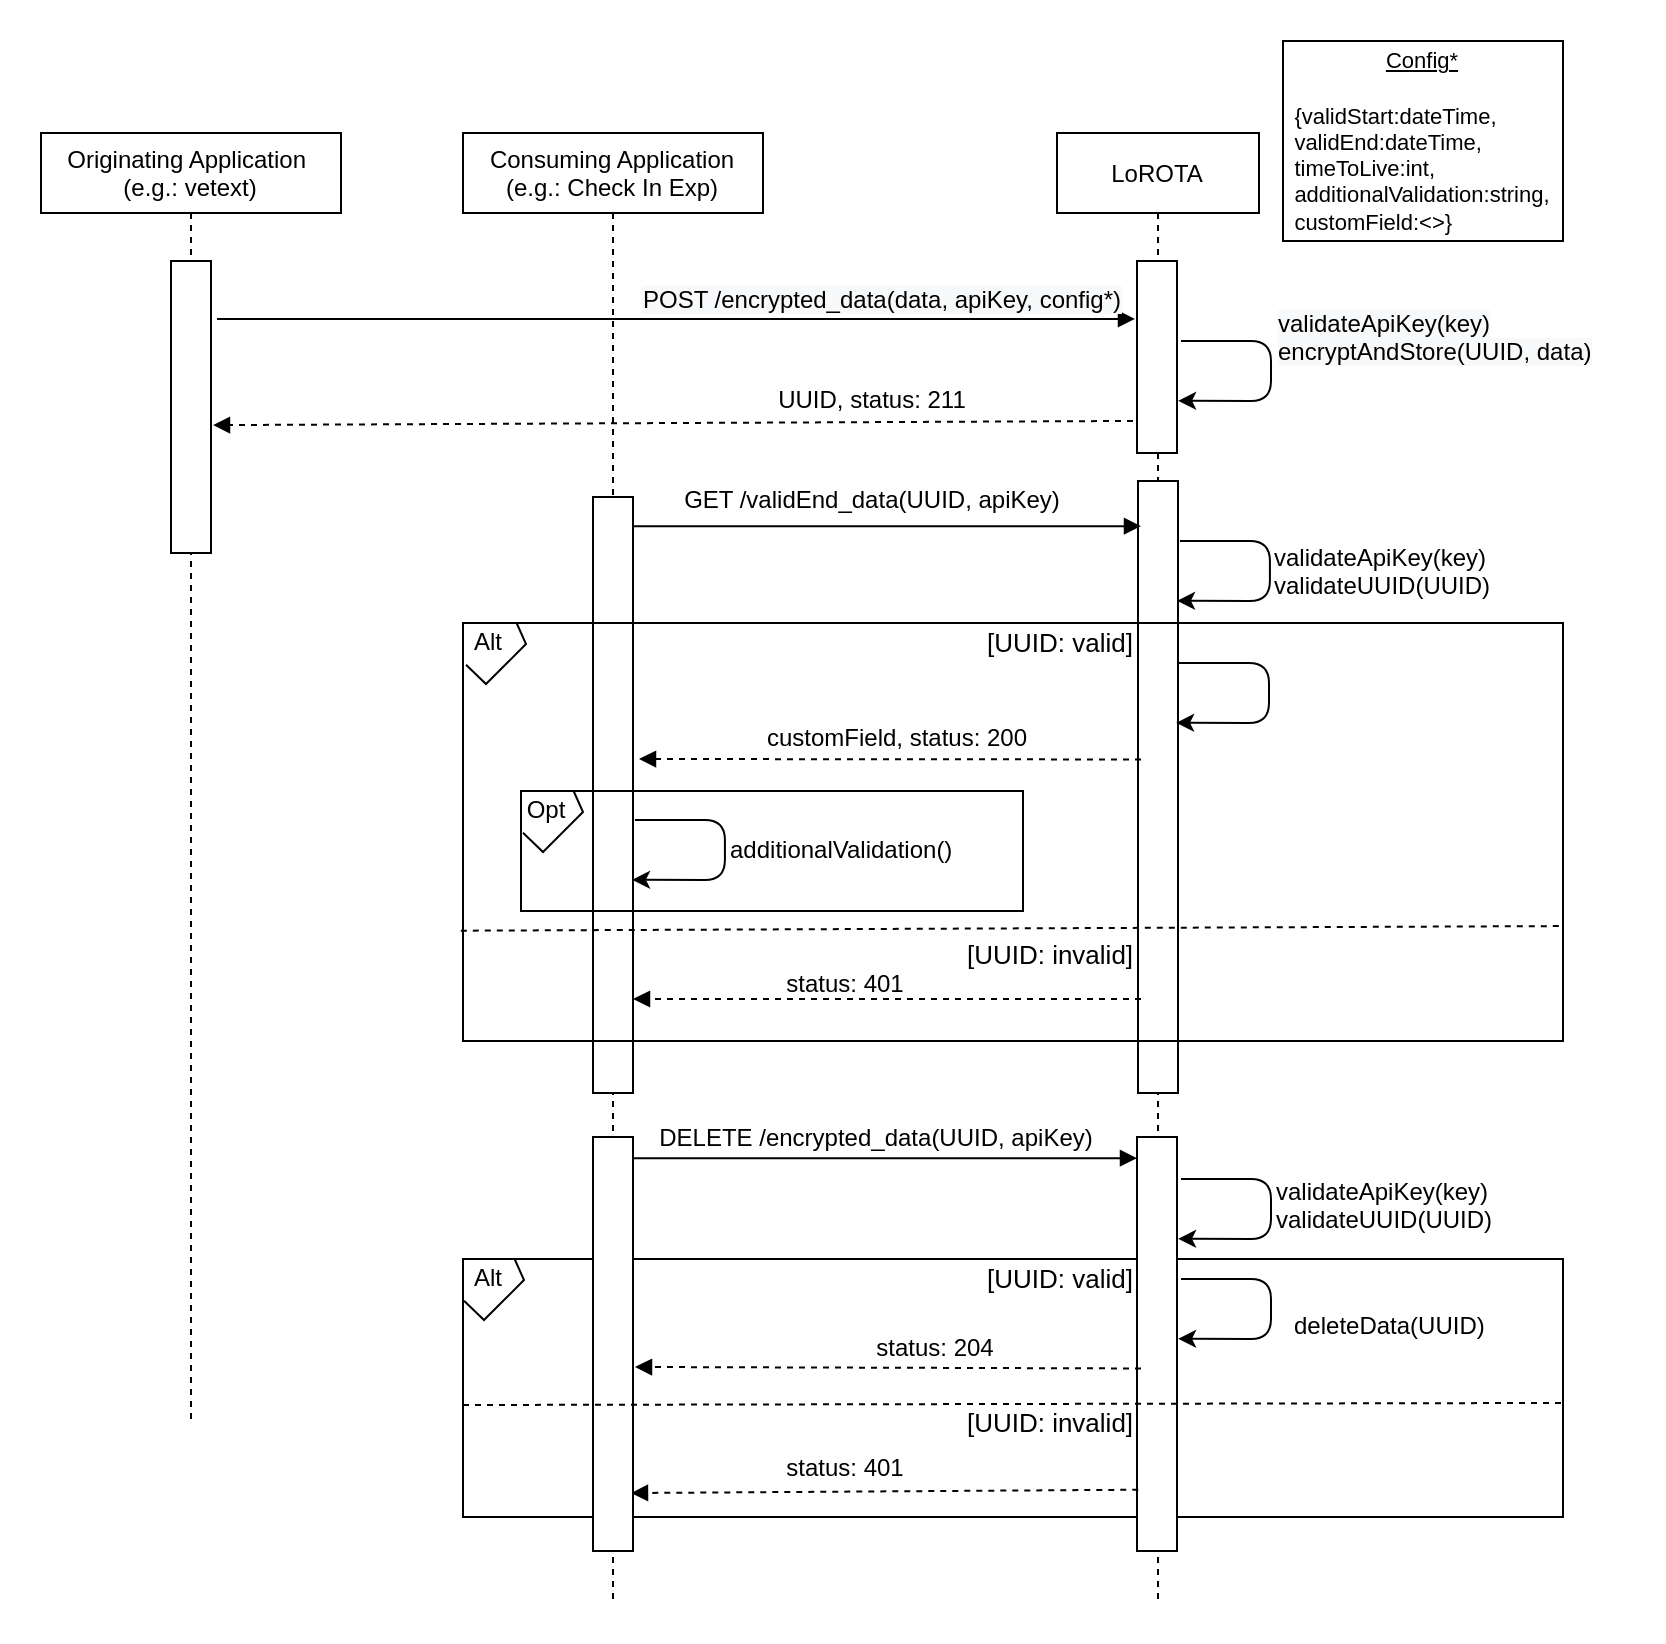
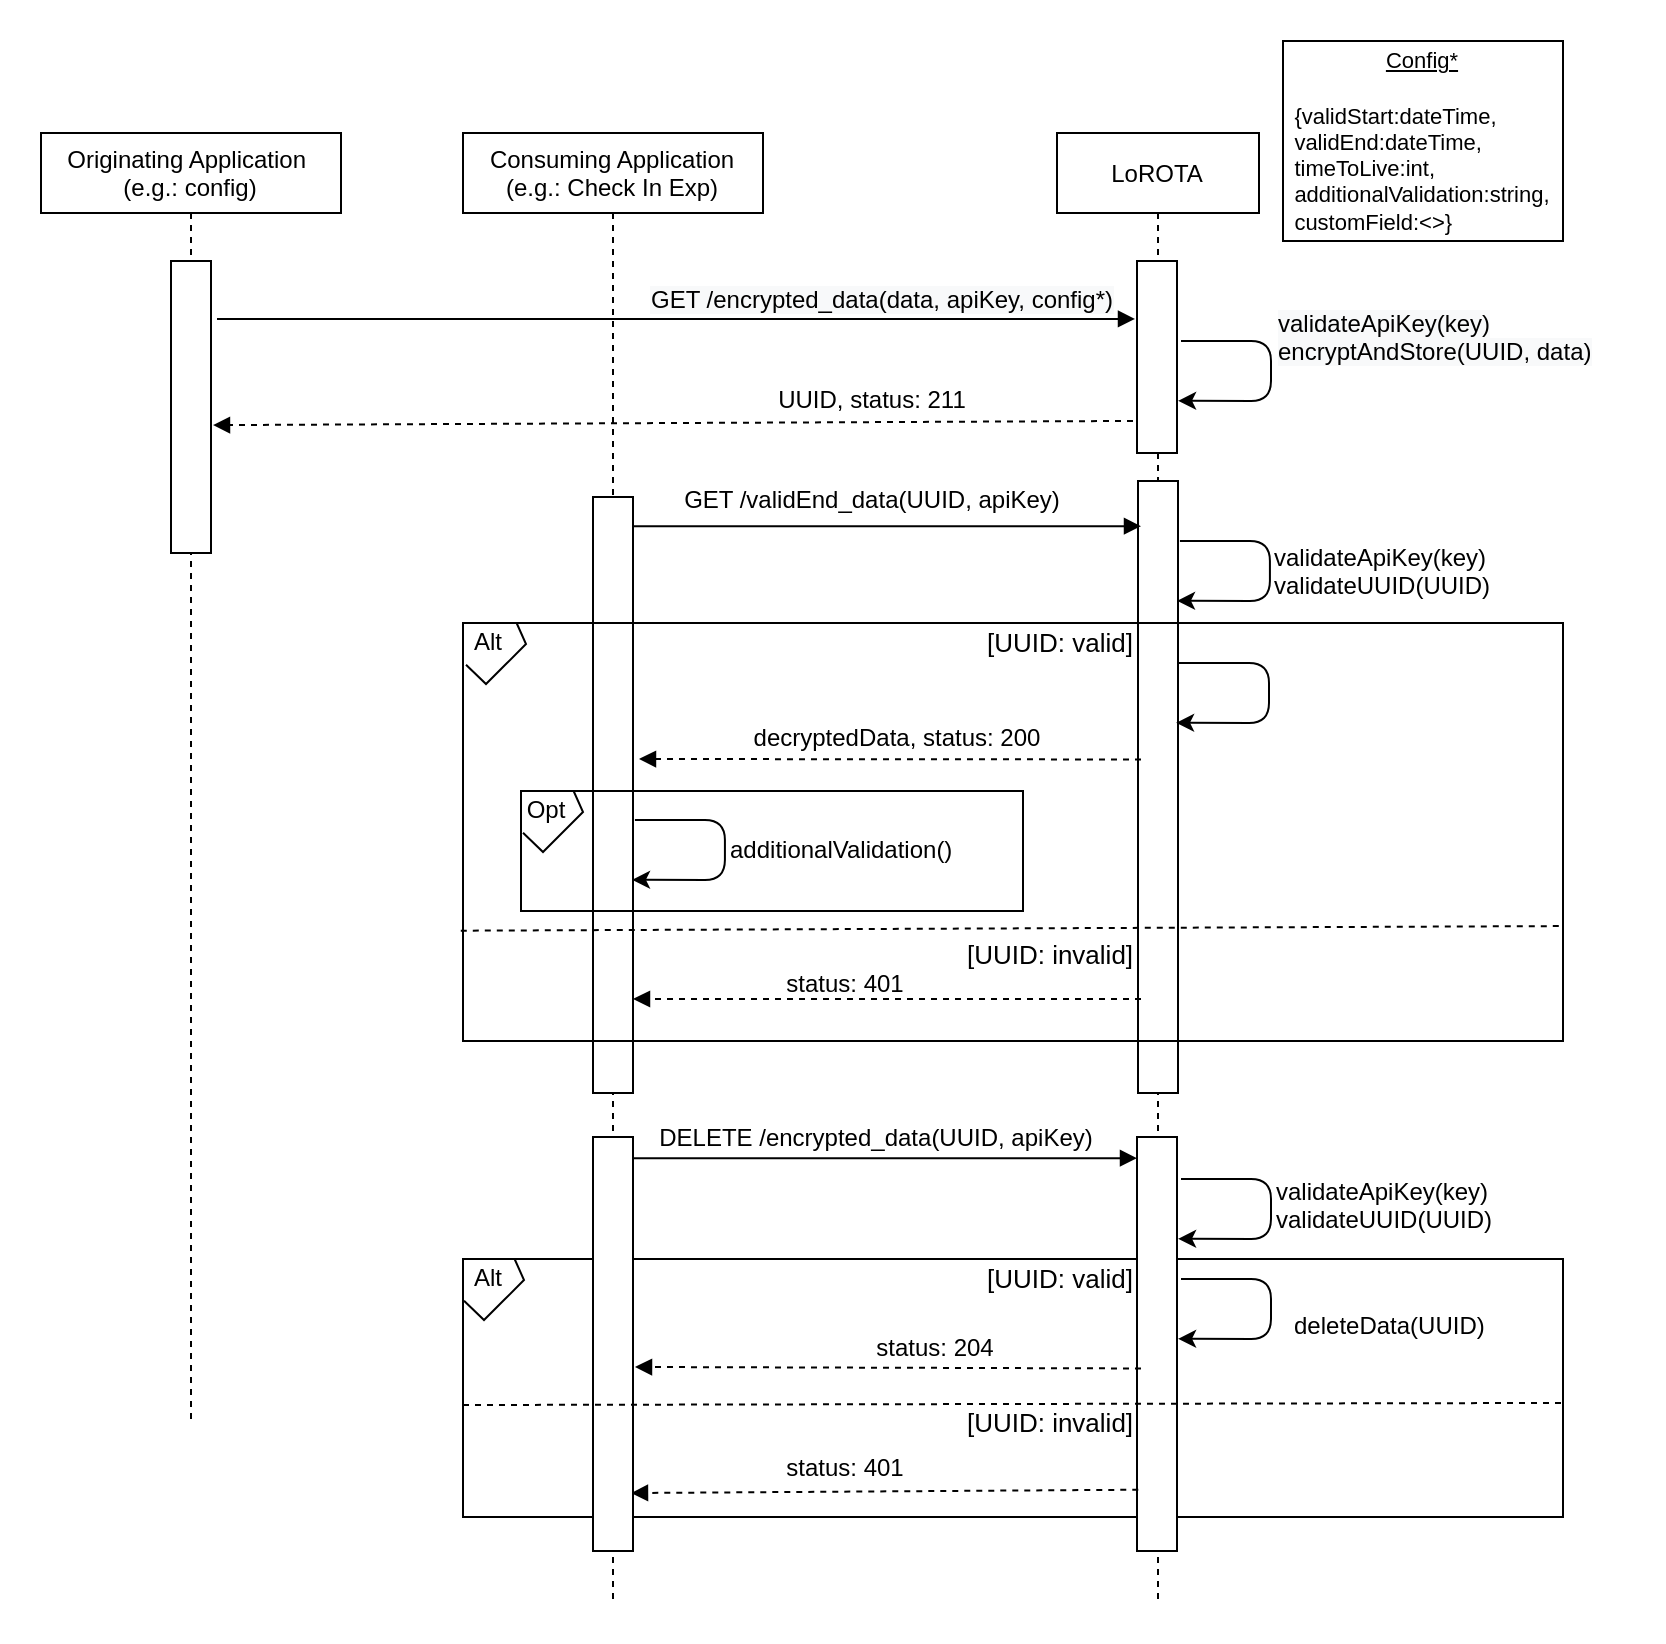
node "Originating Application (e.g.: vetext)": label "Originating Application (e.g.: vetext)" -> "Originating Application (e.g.: config)"
node "POST /encrypted_data(data, apiKey, config*)": label "POST /encrypted_data(data, apiKey, config*)" -> "GET /encrypted_data(data, apiKey, config*)"
node "customField, status: 200": label "customField, status: 200" -> "decryptedData, status: 200"
